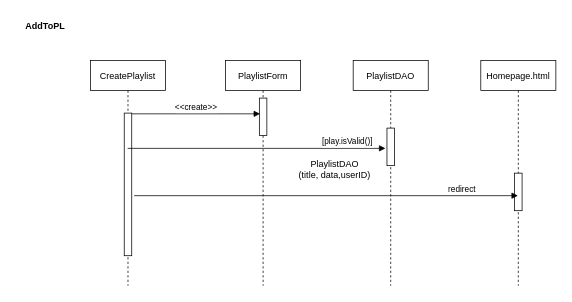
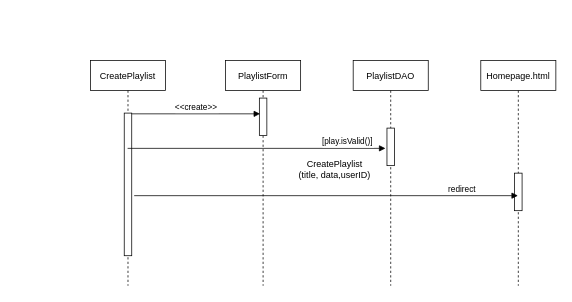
node "AddToPL": removed
node "PlaylistDAO (title, data,userID)": label "PlaylistDAO (title, data,userID)" -> "CreatePlaylist (title, data,userID)"
